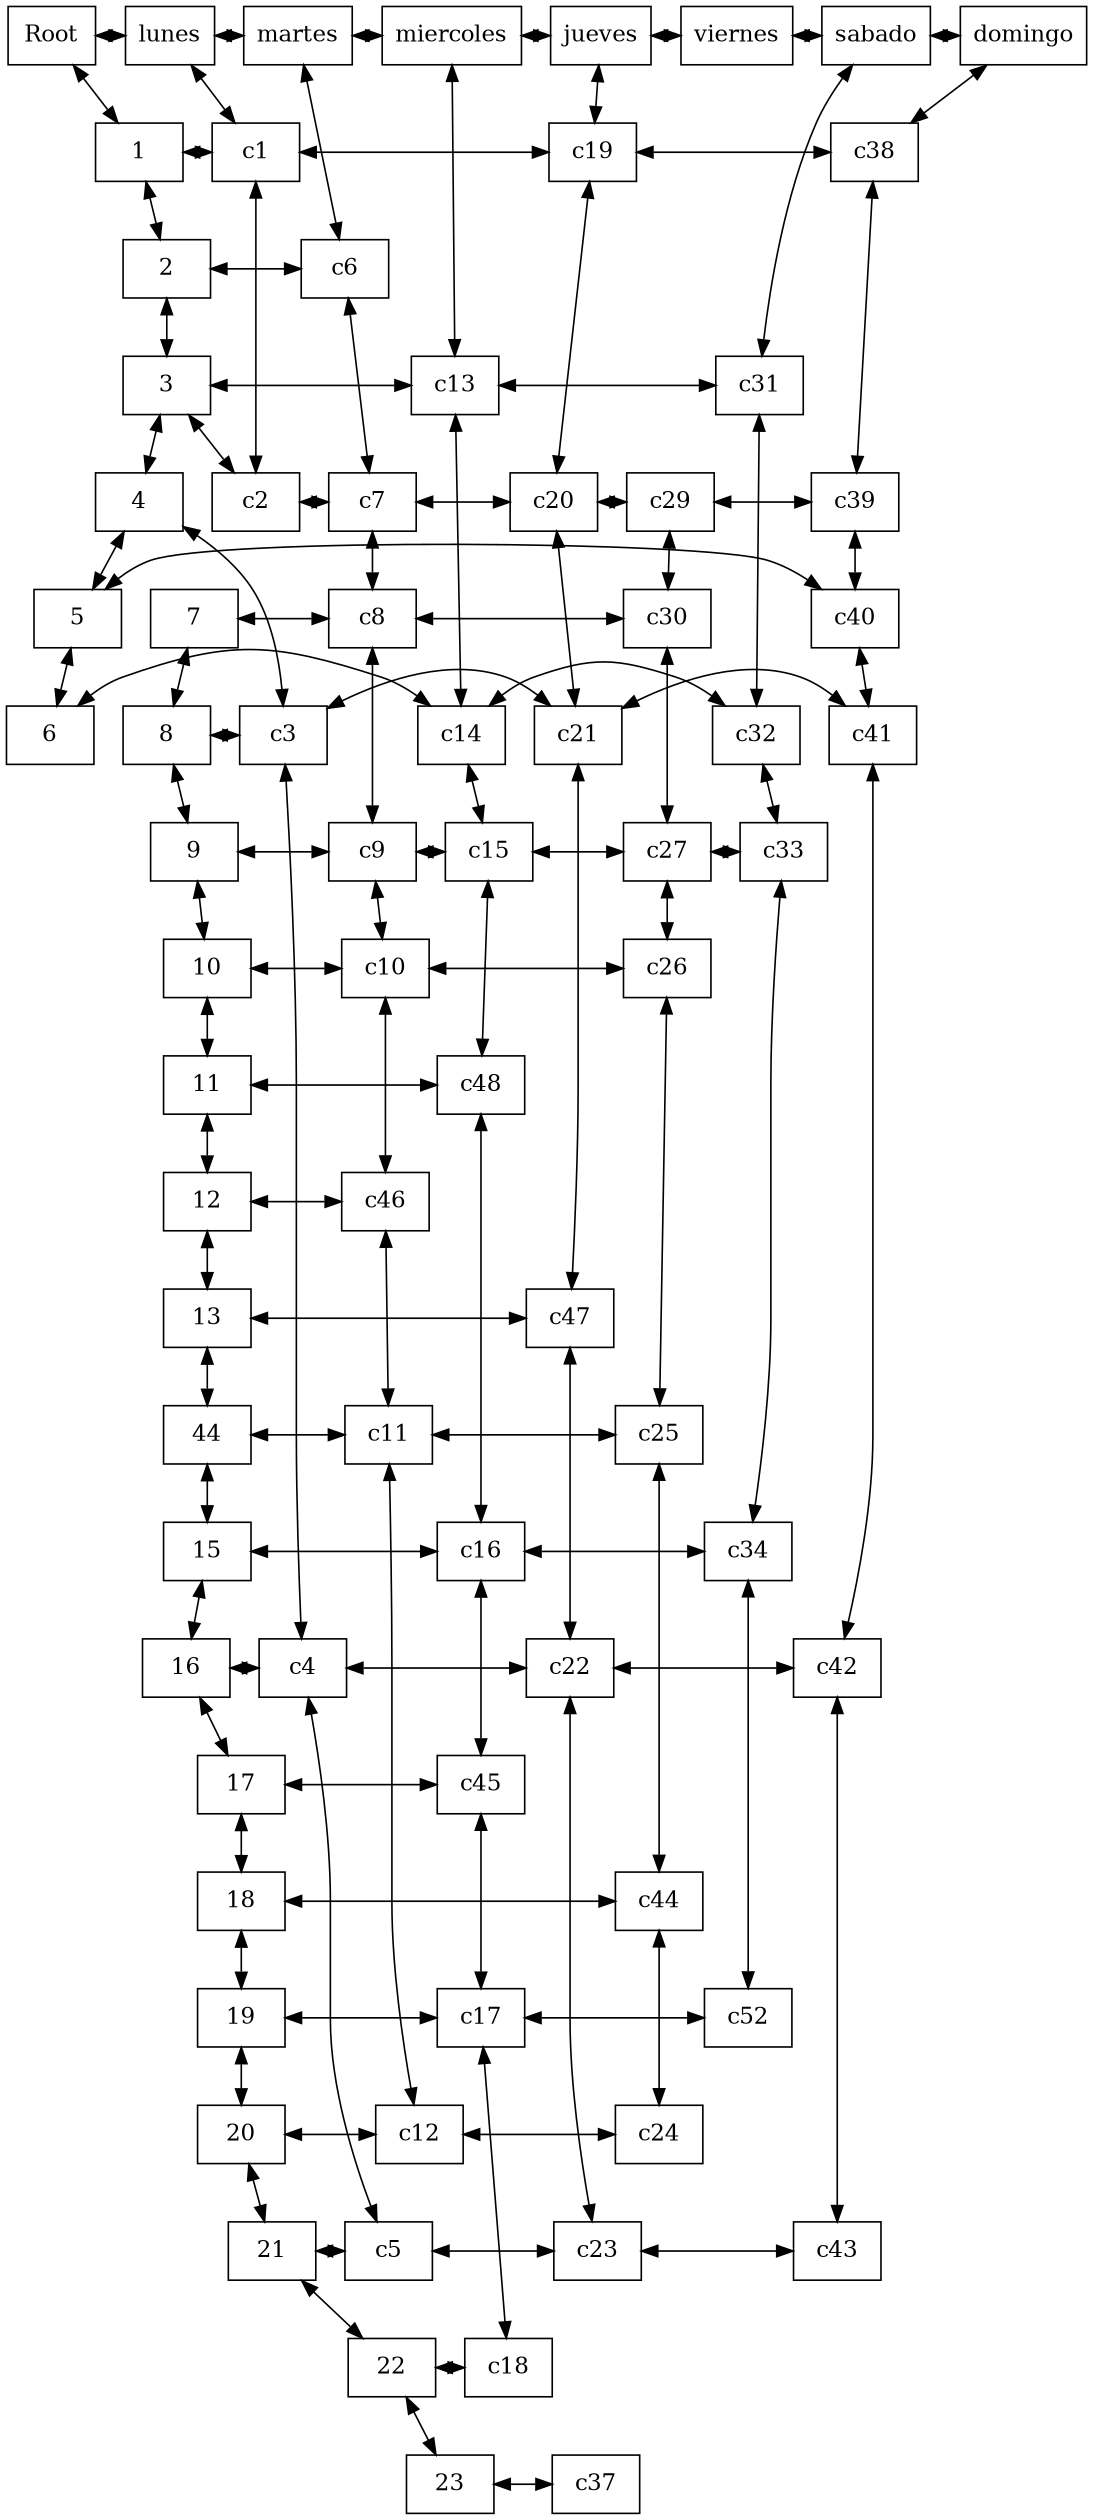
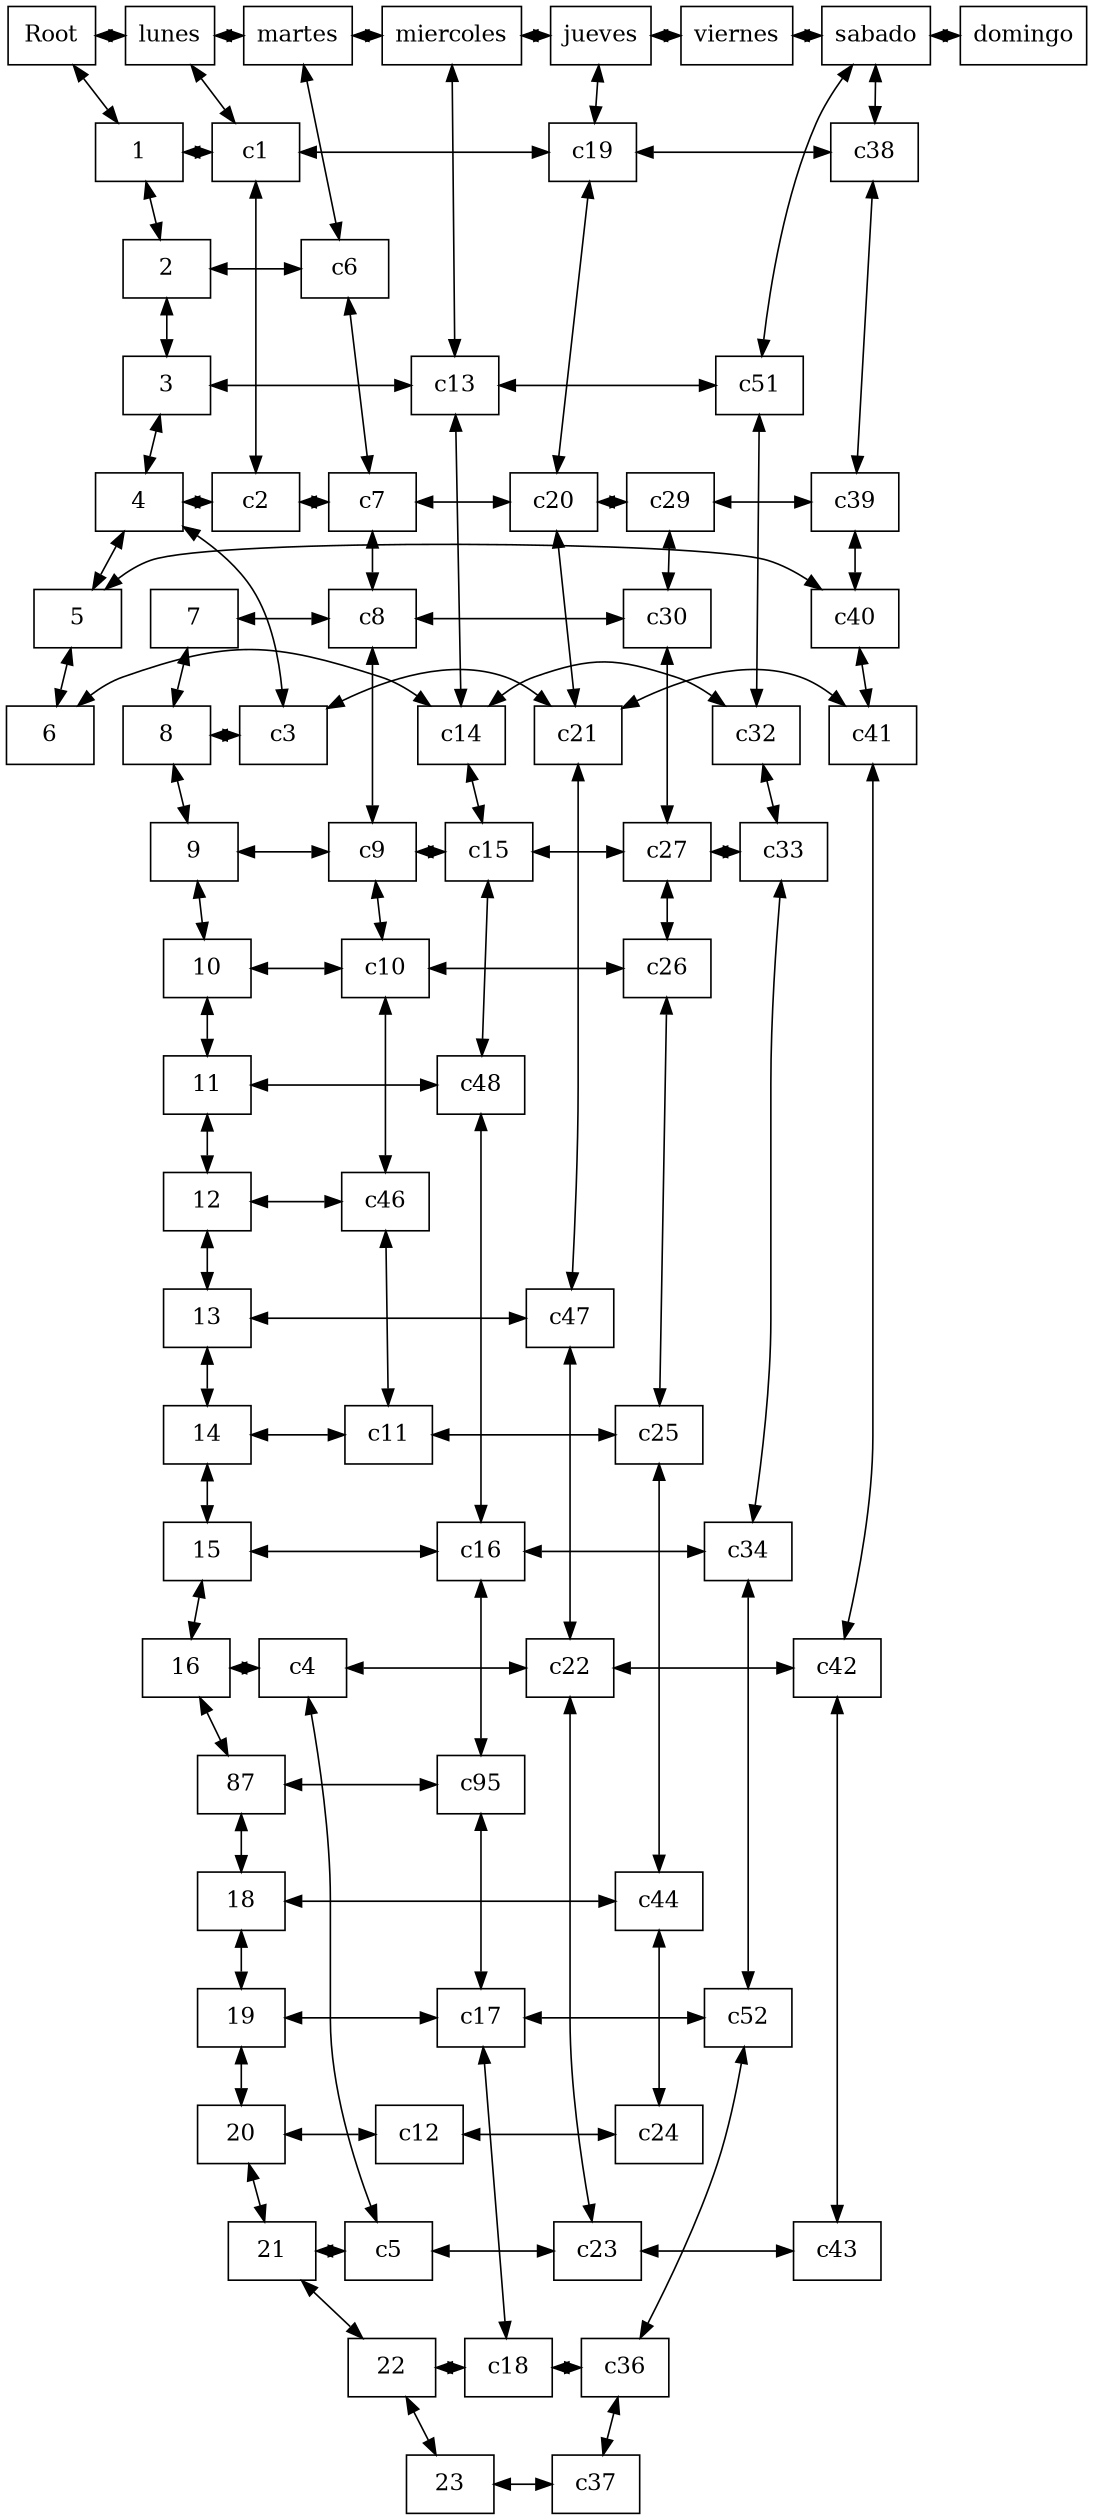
edge "domingo" -- "c38": now "sabado" -- "c38"
node "c31": label "c31" -> "c51"
edge "3" -- "c2": now "4" -- "c2"
edge "c3" -- "c4": removed
node "44": label "44" -> "14"
edge "c11" -- "c12": removed
node "17": label "17" -> "87"
node "c45": label "c45" -> "c95"
node "c36": added
